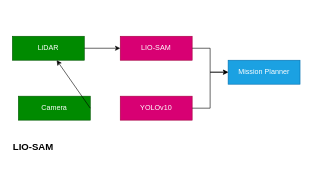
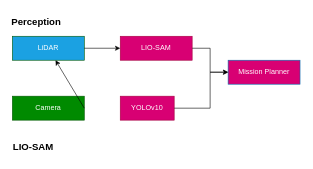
node "Perception": added
node "LiDAR": fillcolor #008a00 -> #1ba1e2
node "Mission Planner": fillcolor #1ba1e2 -> #d80073
node "Camera": moved (54, 108) -> (48, 108)
node "YOLOv10": size 72x24 -> 54x24
